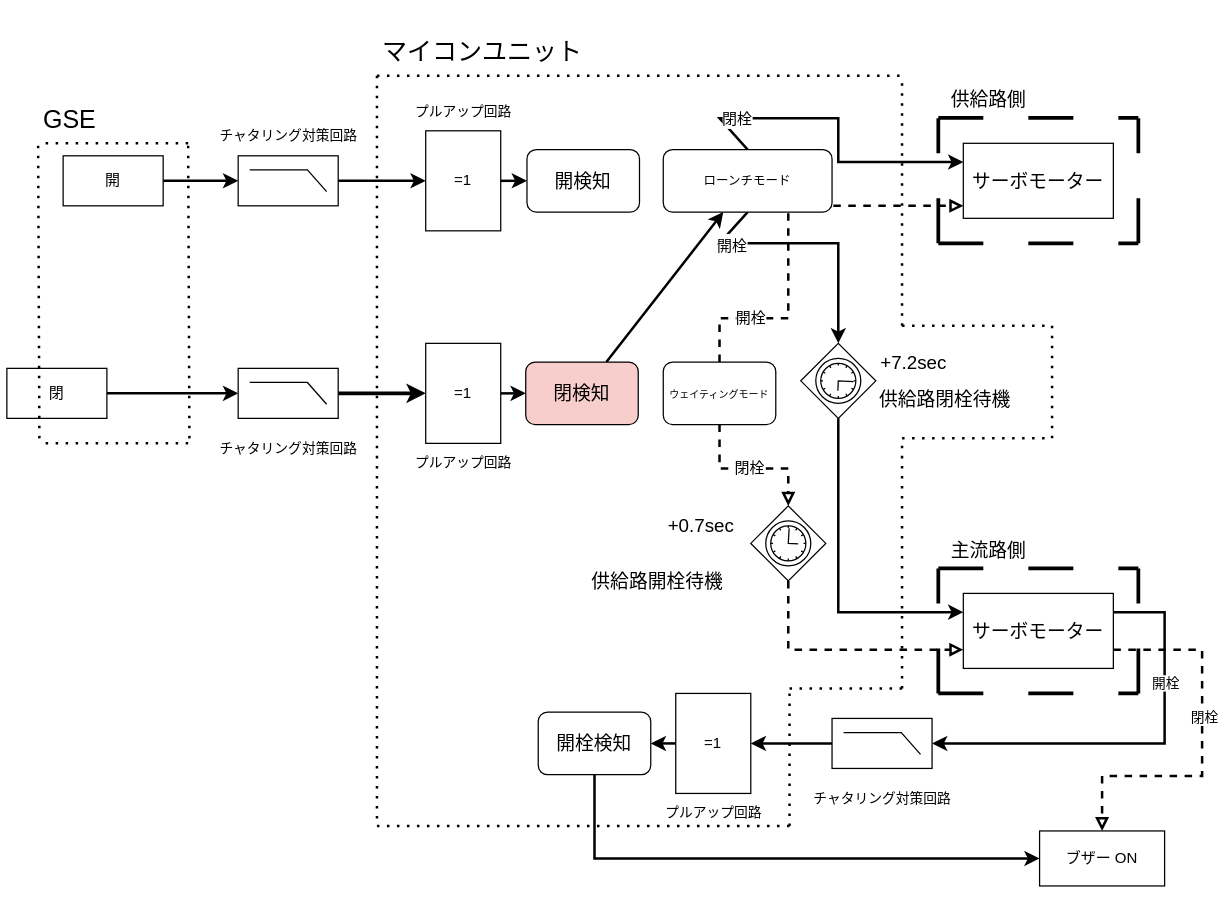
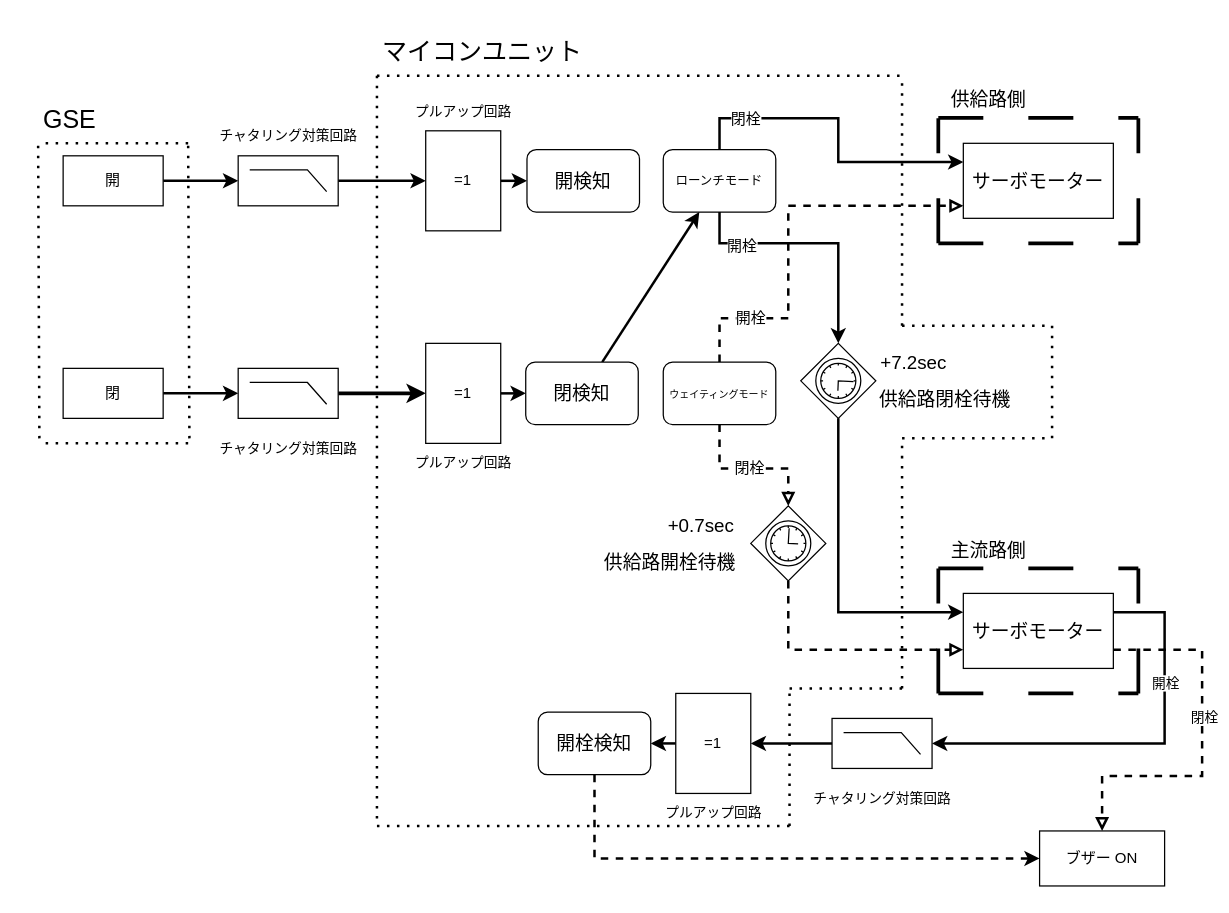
node "ローンチモード": size 169x63 -> 113x63
node "閉": moved (57, 393) -> (113, 393)
node "閉検知": fillcolor #f8cecc -> #ffffff
node "供給路開栓待機": moved (657, 581) -> (669, 562)
edge "開栓検知" -> "ブザー ON": style solid -> dashed
